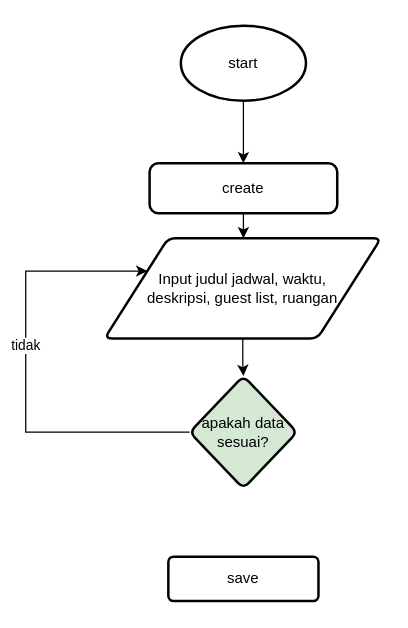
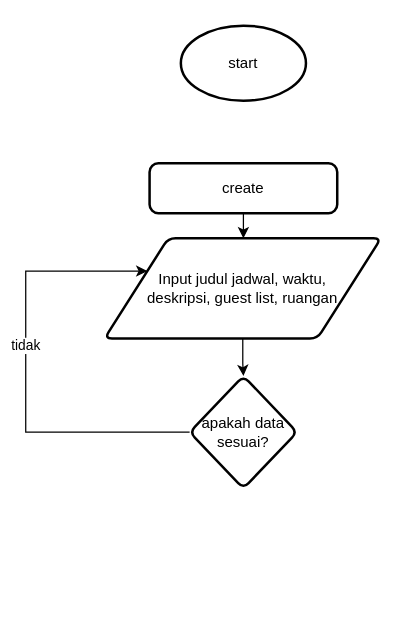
edge "start" -> "create": removed
node "apakah data sesuai?": fillcolor #d5e8d4 -> #ffffff
node "save": removed
